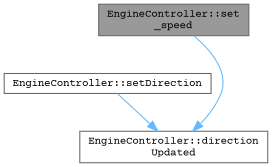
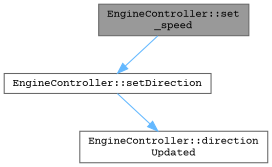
edge "EngineController::set _speed" -> "EngineController::direction Updated": now "EngineController::set _speed" -> "EngineController::setDirection"
